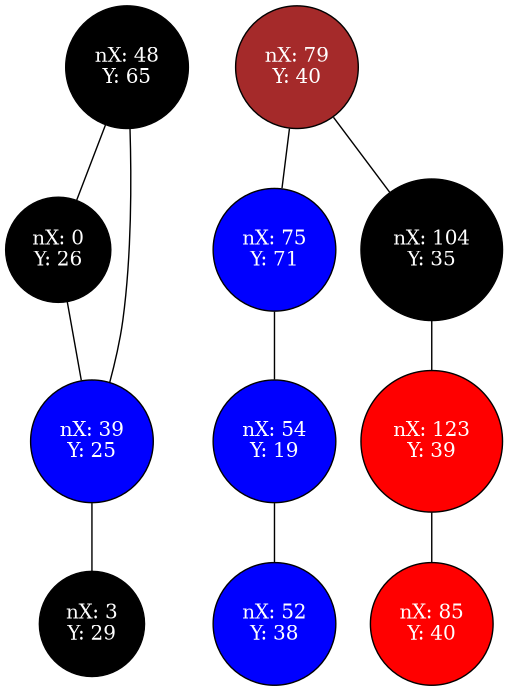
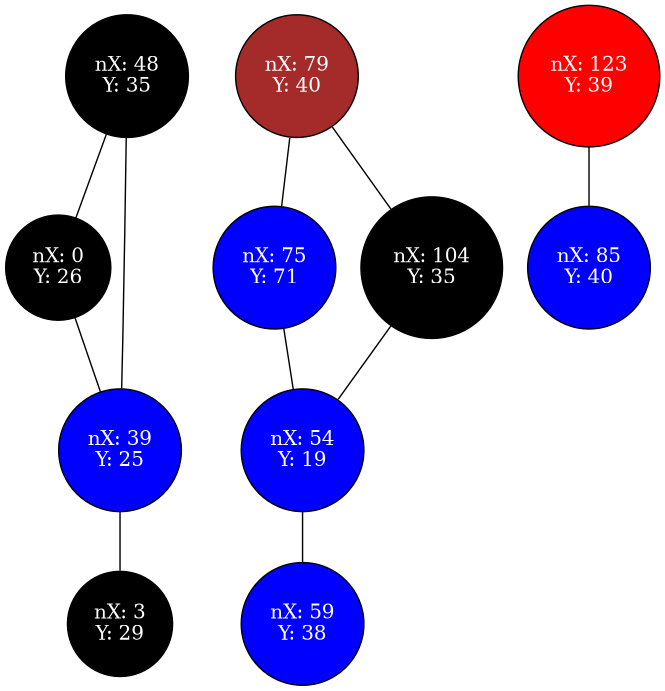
node "nX: 48 Y: 65": label "nX: 48 Y: 65" -> "nX: 48 Y: 35"
edge "nX: 104 Y: 35" -- "nX: 123 Y: 39": now "nX: 104 Y: 35" -- "nX: 54 Y: 19"
node "nX: 52 Y: 38": label "nX: 52 Y: 38" -> "nX: 59 Y: 38"
node "nX: 85 Y: 40": fillcolor Red -> blue
